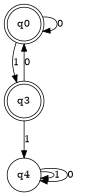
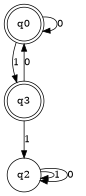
node "q4": label "q4" -> "q2"
